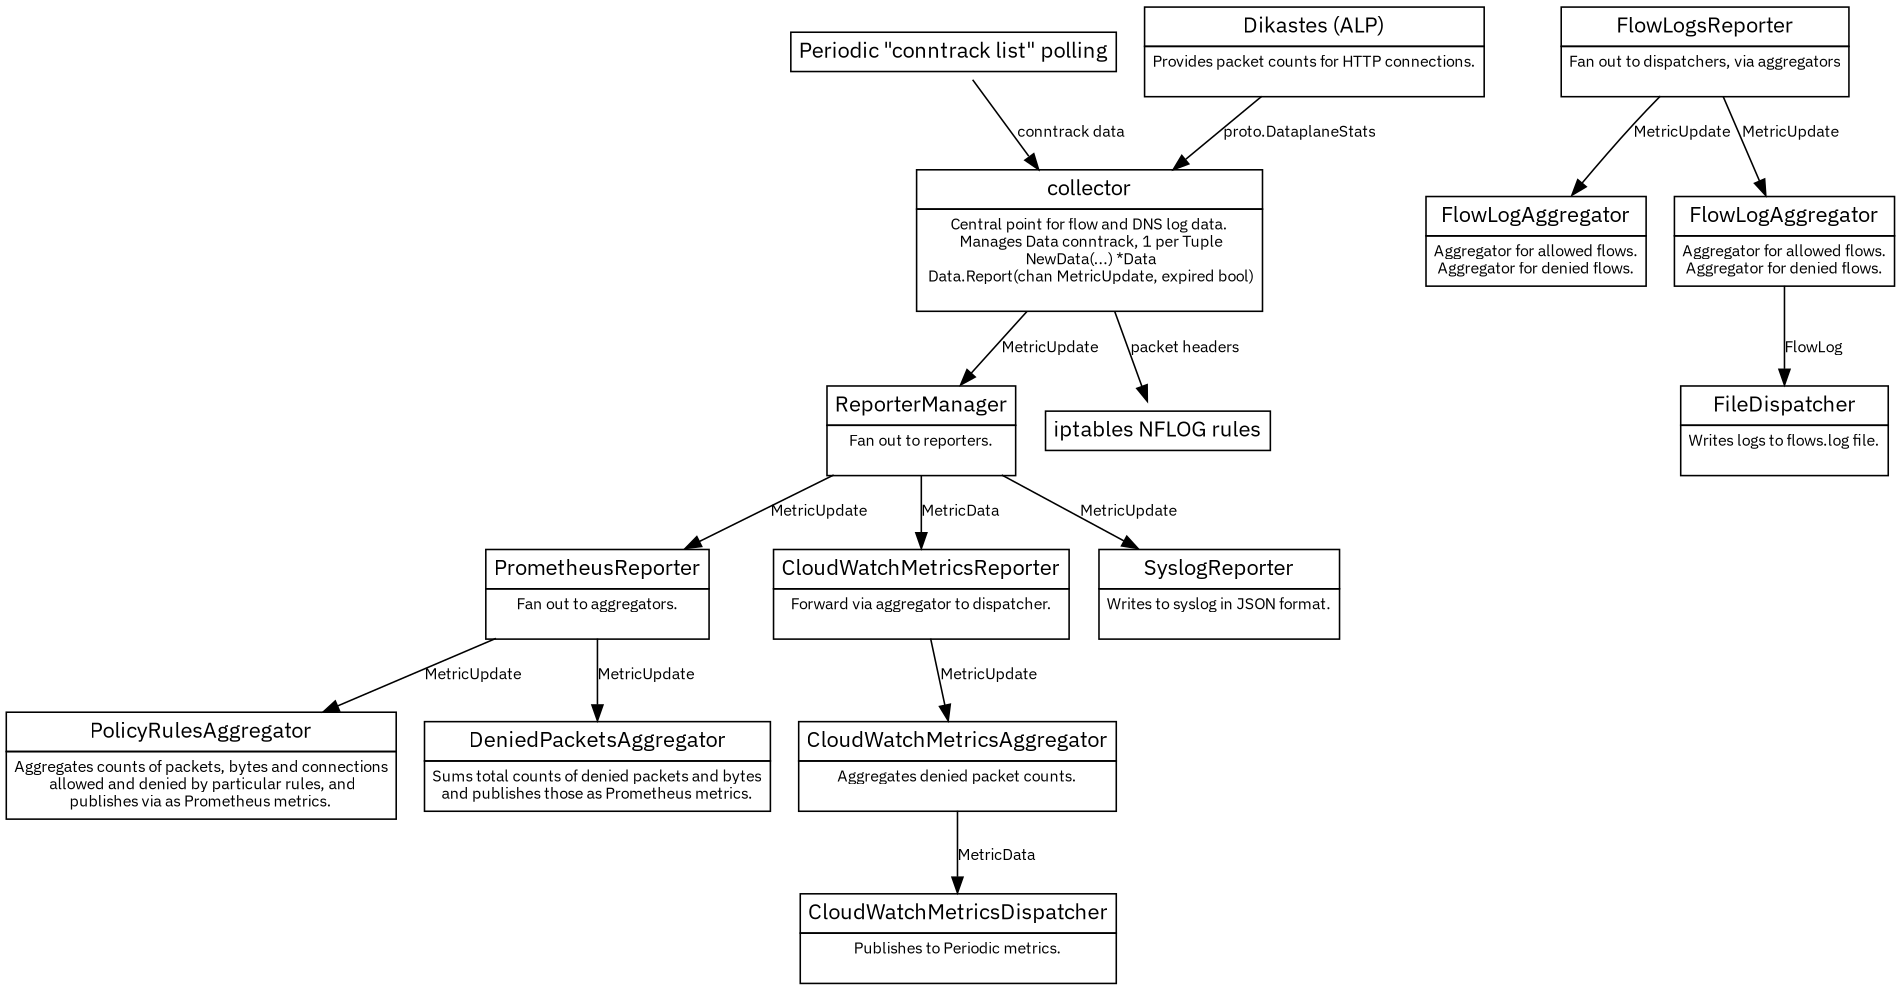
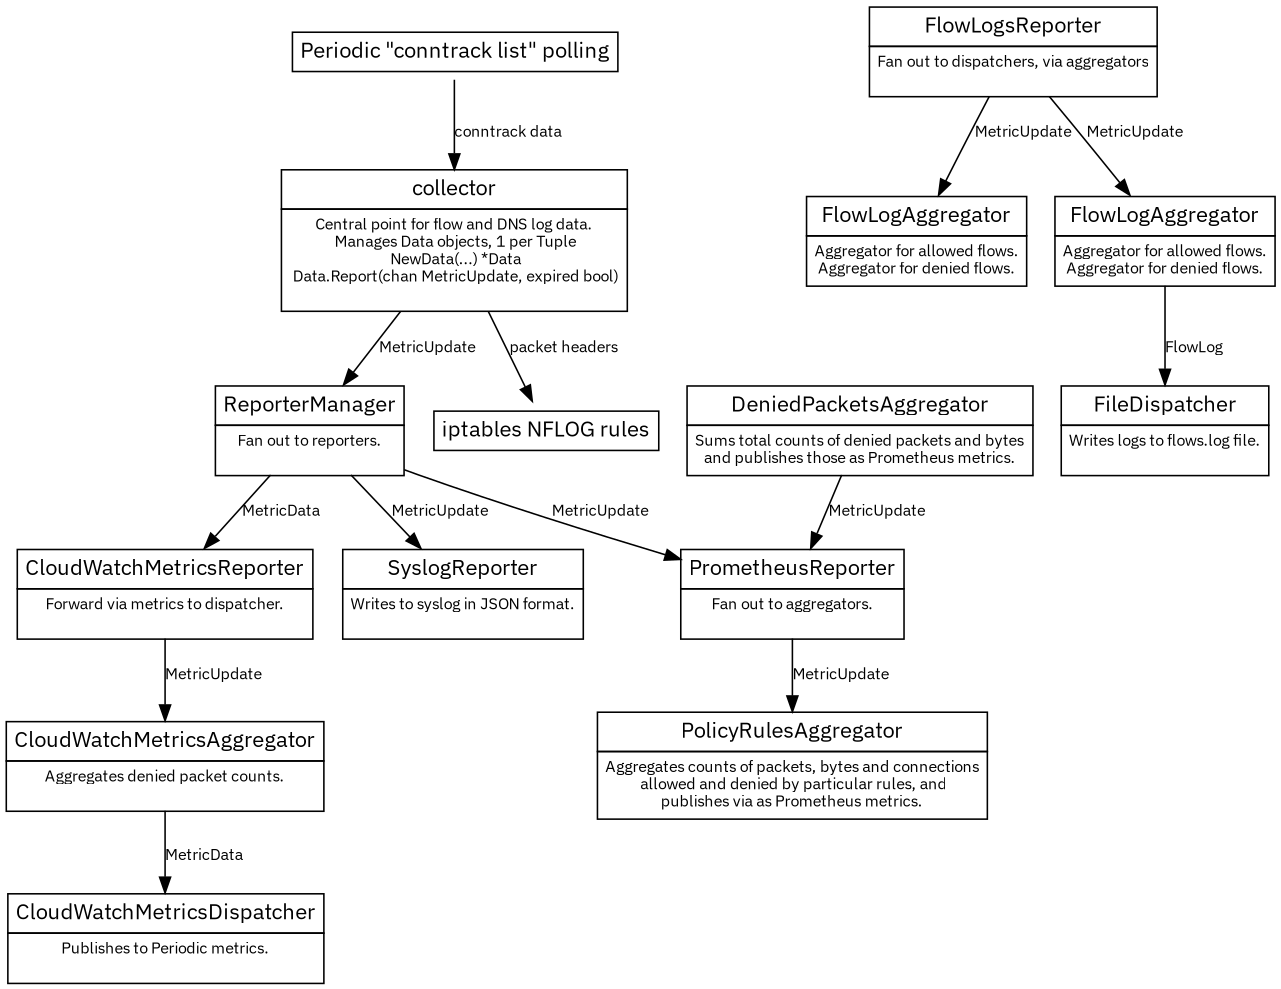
node "Dikastes (ALP)": removed
node "collector": text "Manages Data conntrack, 1 per Tuple" -> "Manages Data objects, 1 per Tuple"
node "CloudWatchMetricsReporter": text "Forward via aggregator to dispatcher." -> "Forward via metrics to dispatcher."
edge "PrometheusReporter" -> "DeniedPacketsAggregator": reversed
